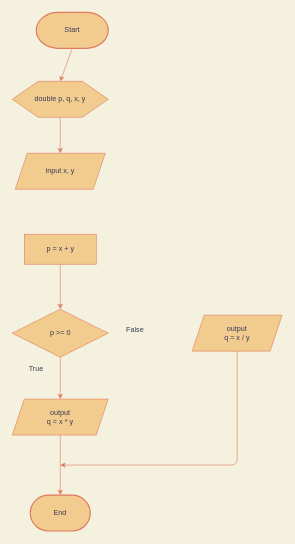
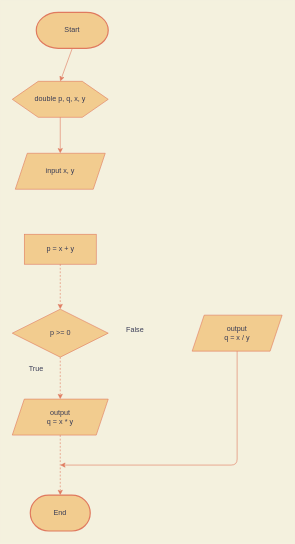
edge "p = x + y" -> "p >= 0": style solid -> dashed
edge "p >= 0" -> "output q = x * y": style solid -> dashed
edge "output q = x * y" -> "End": style solid -> dashed
